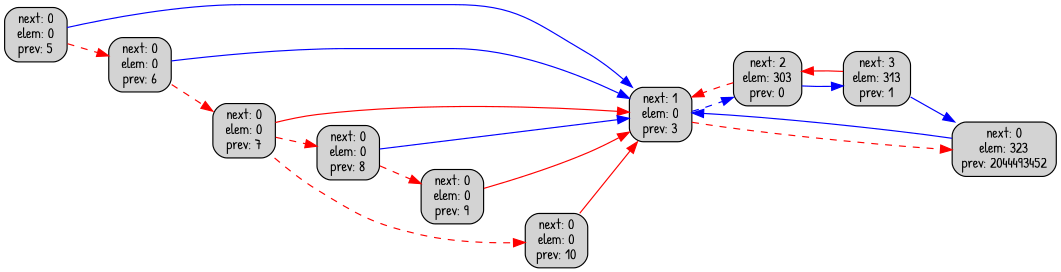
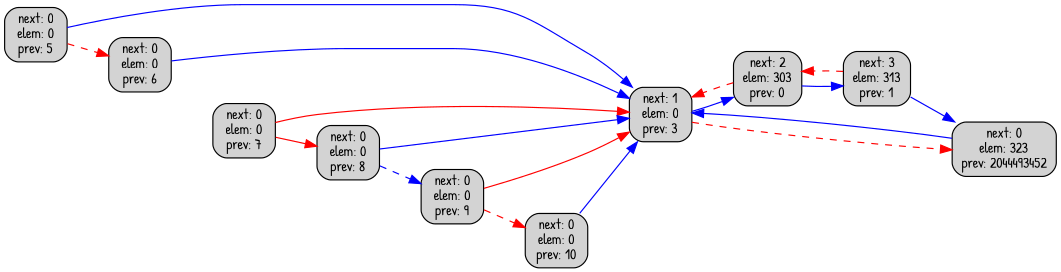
edge "next: 3 elem: 313 prev: 1" -> "next: 2 elem: 303 prev: 0": style solid -> dashed
edge "next: 0 elem: 0 prev: 6" -> "next: 0 elem: 0 prev: 7": removed
edge "next: 1 elem: 0 prev: 3" -> "next: 2 elem: 303 prev: 0": style dashed -> solid
edge "next: 0 elem: 0 prev: 7" -> "next: 0 elem: 0 prev: 8": style dashed -> solid
edge "next: 0 elem: 0 prev: 8" -> "next: 0 elem: 0 prev: 9": color red -> blue
edge "next: 0 elem: 0 prev: 10" -> "next: 1 elem: 0 prev: 3": color red -> blue
edge "next: 0 elem: 0 prev: 7" -> "next: 0 elem: 0 prev: 10": now "next: 0 elem: 0 prev: 9" -> "next: 0 elem: 0 prev: 10"
